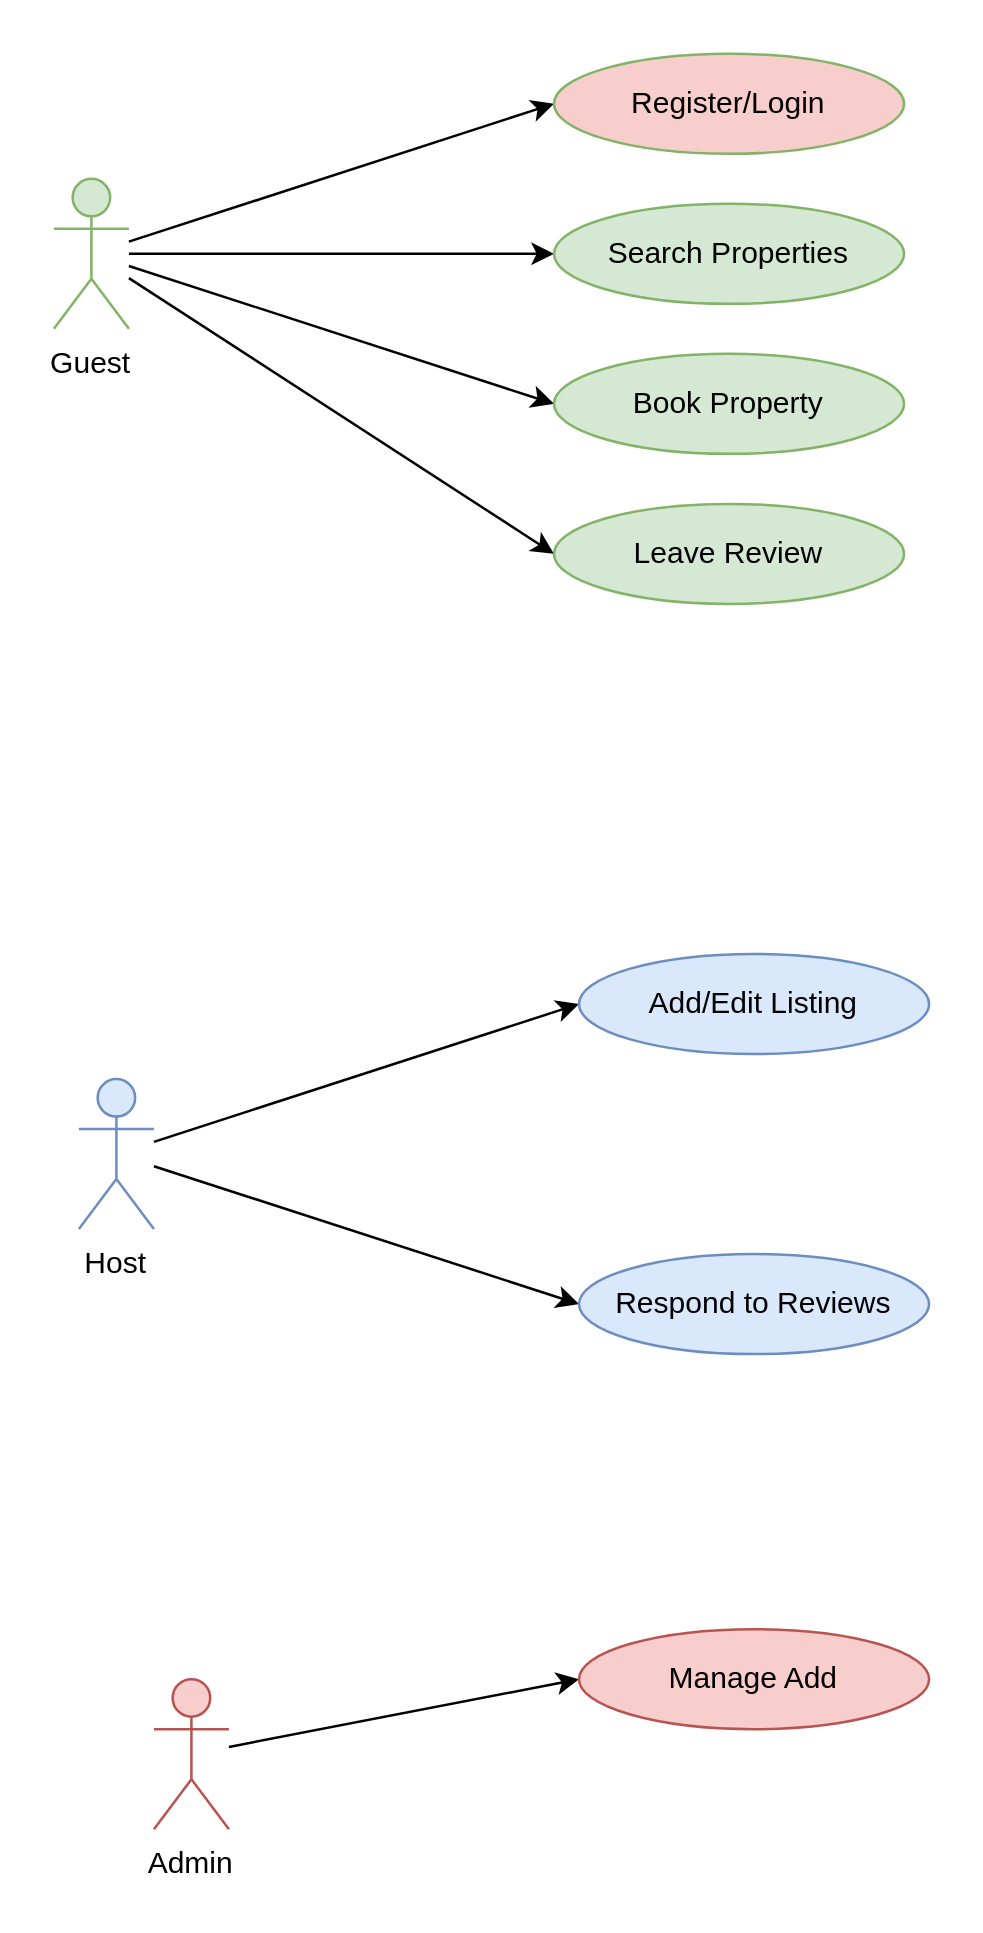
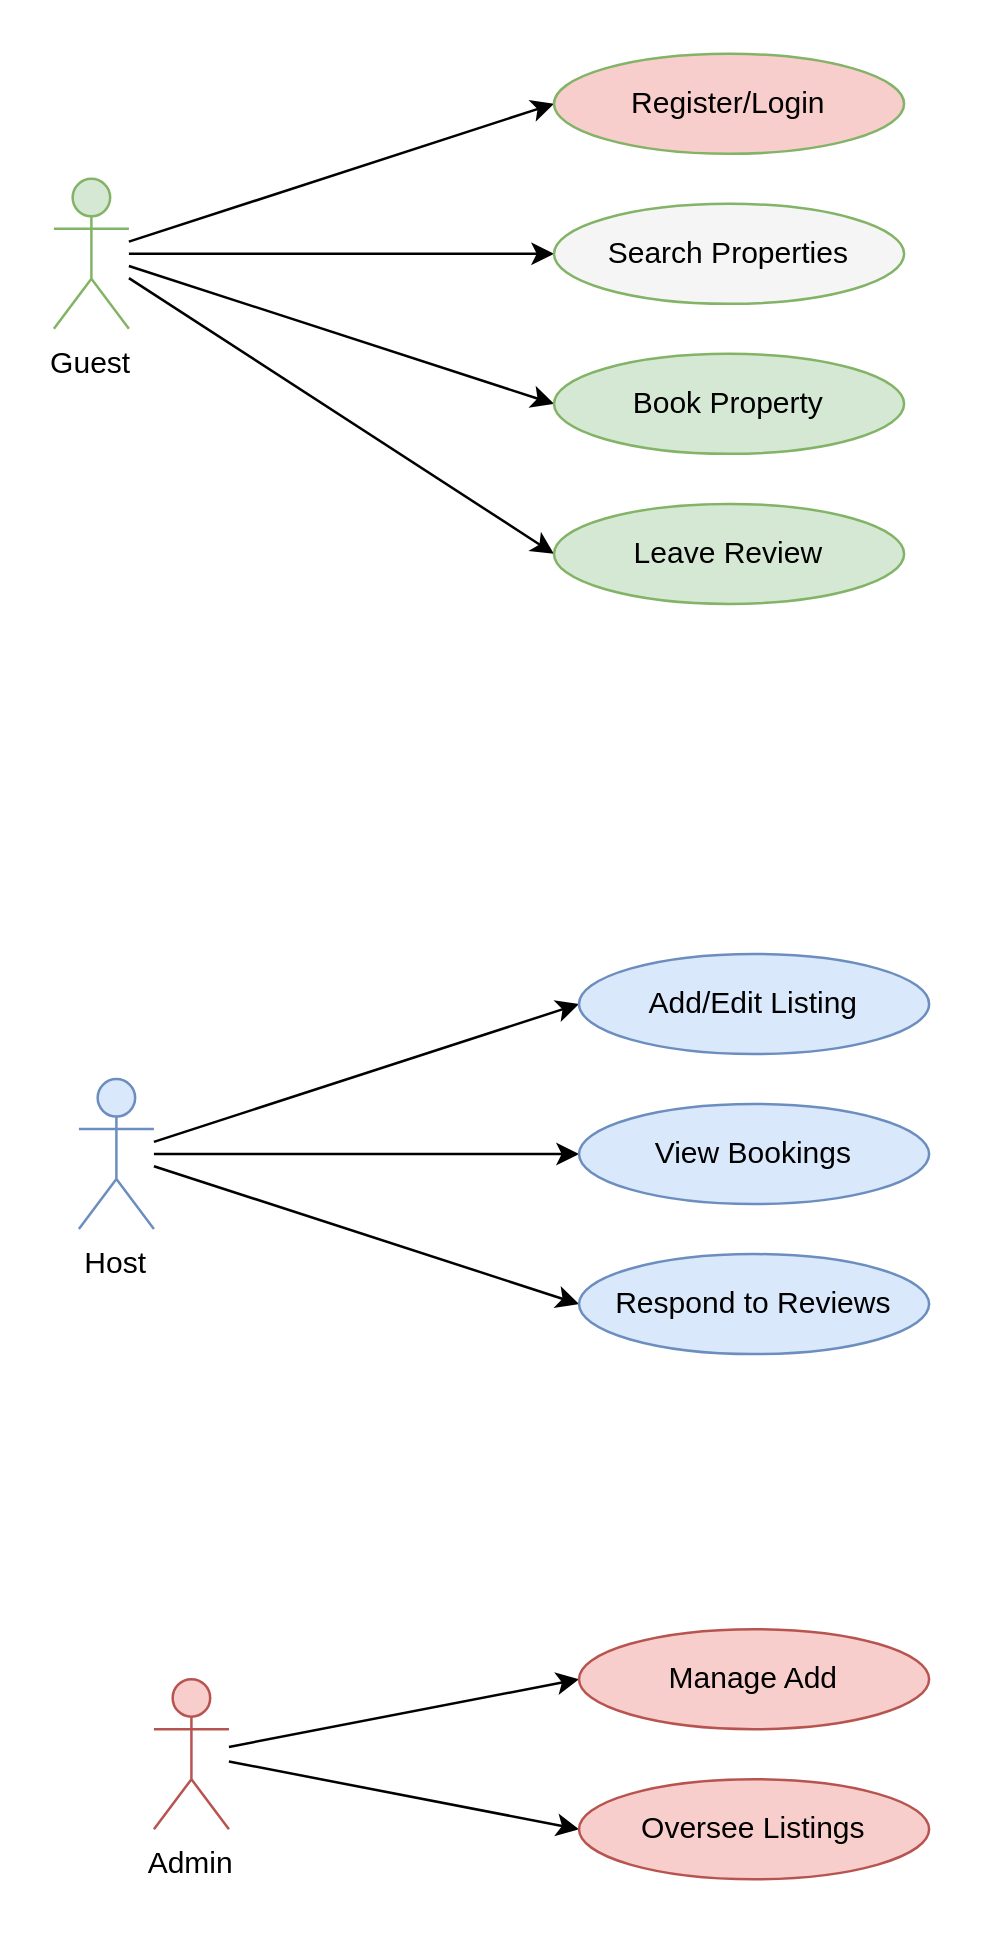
node "Search Properties": fillcolor #d5e8d4 -> #f5f5f5
edge "Host" -> "View Bookings": added
node "View Bookings": added
edge "Admin" -> "Oversee Listings": added
node "Oversee Listings": added
